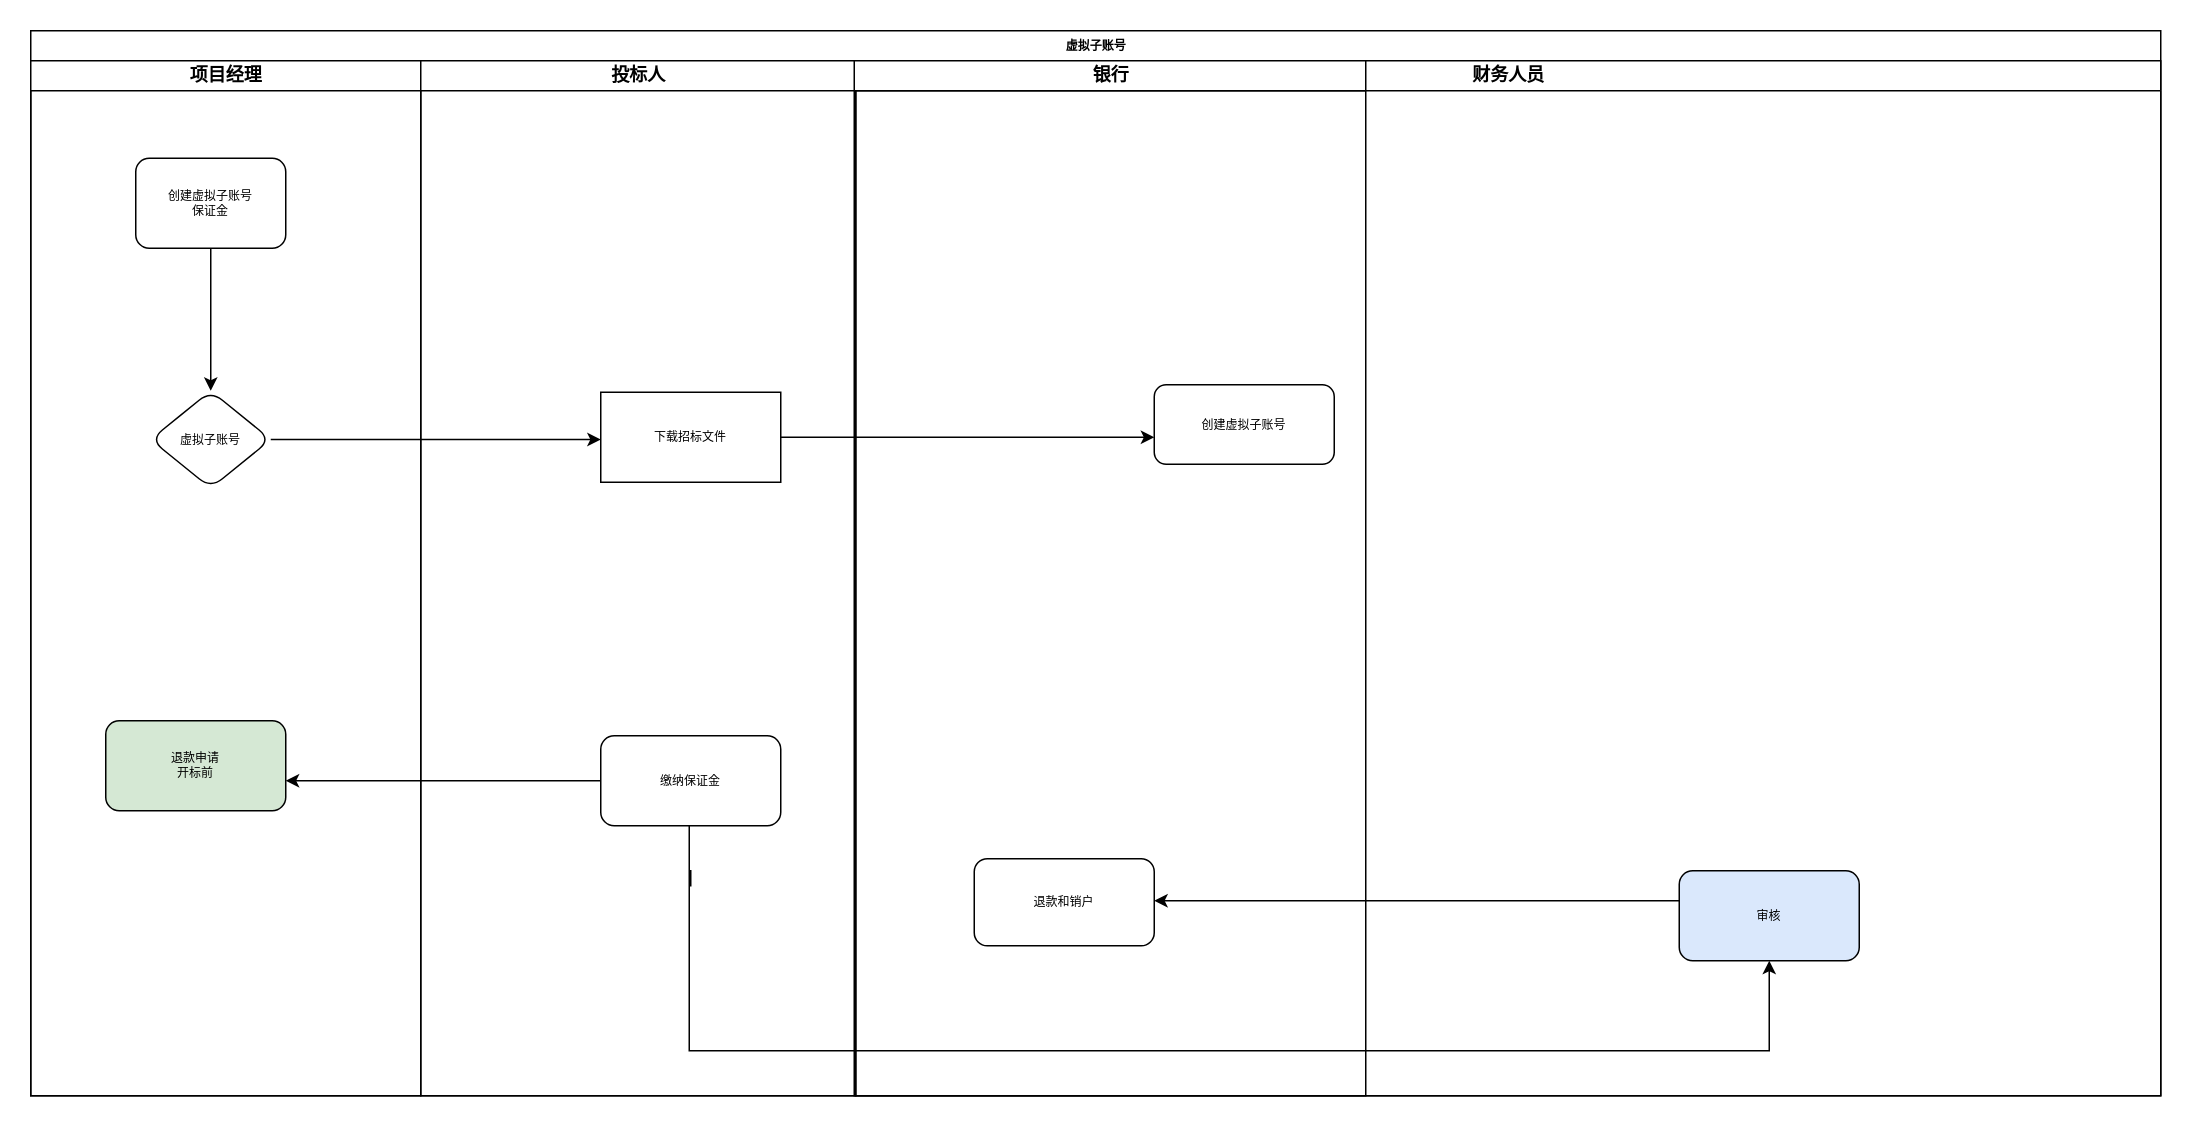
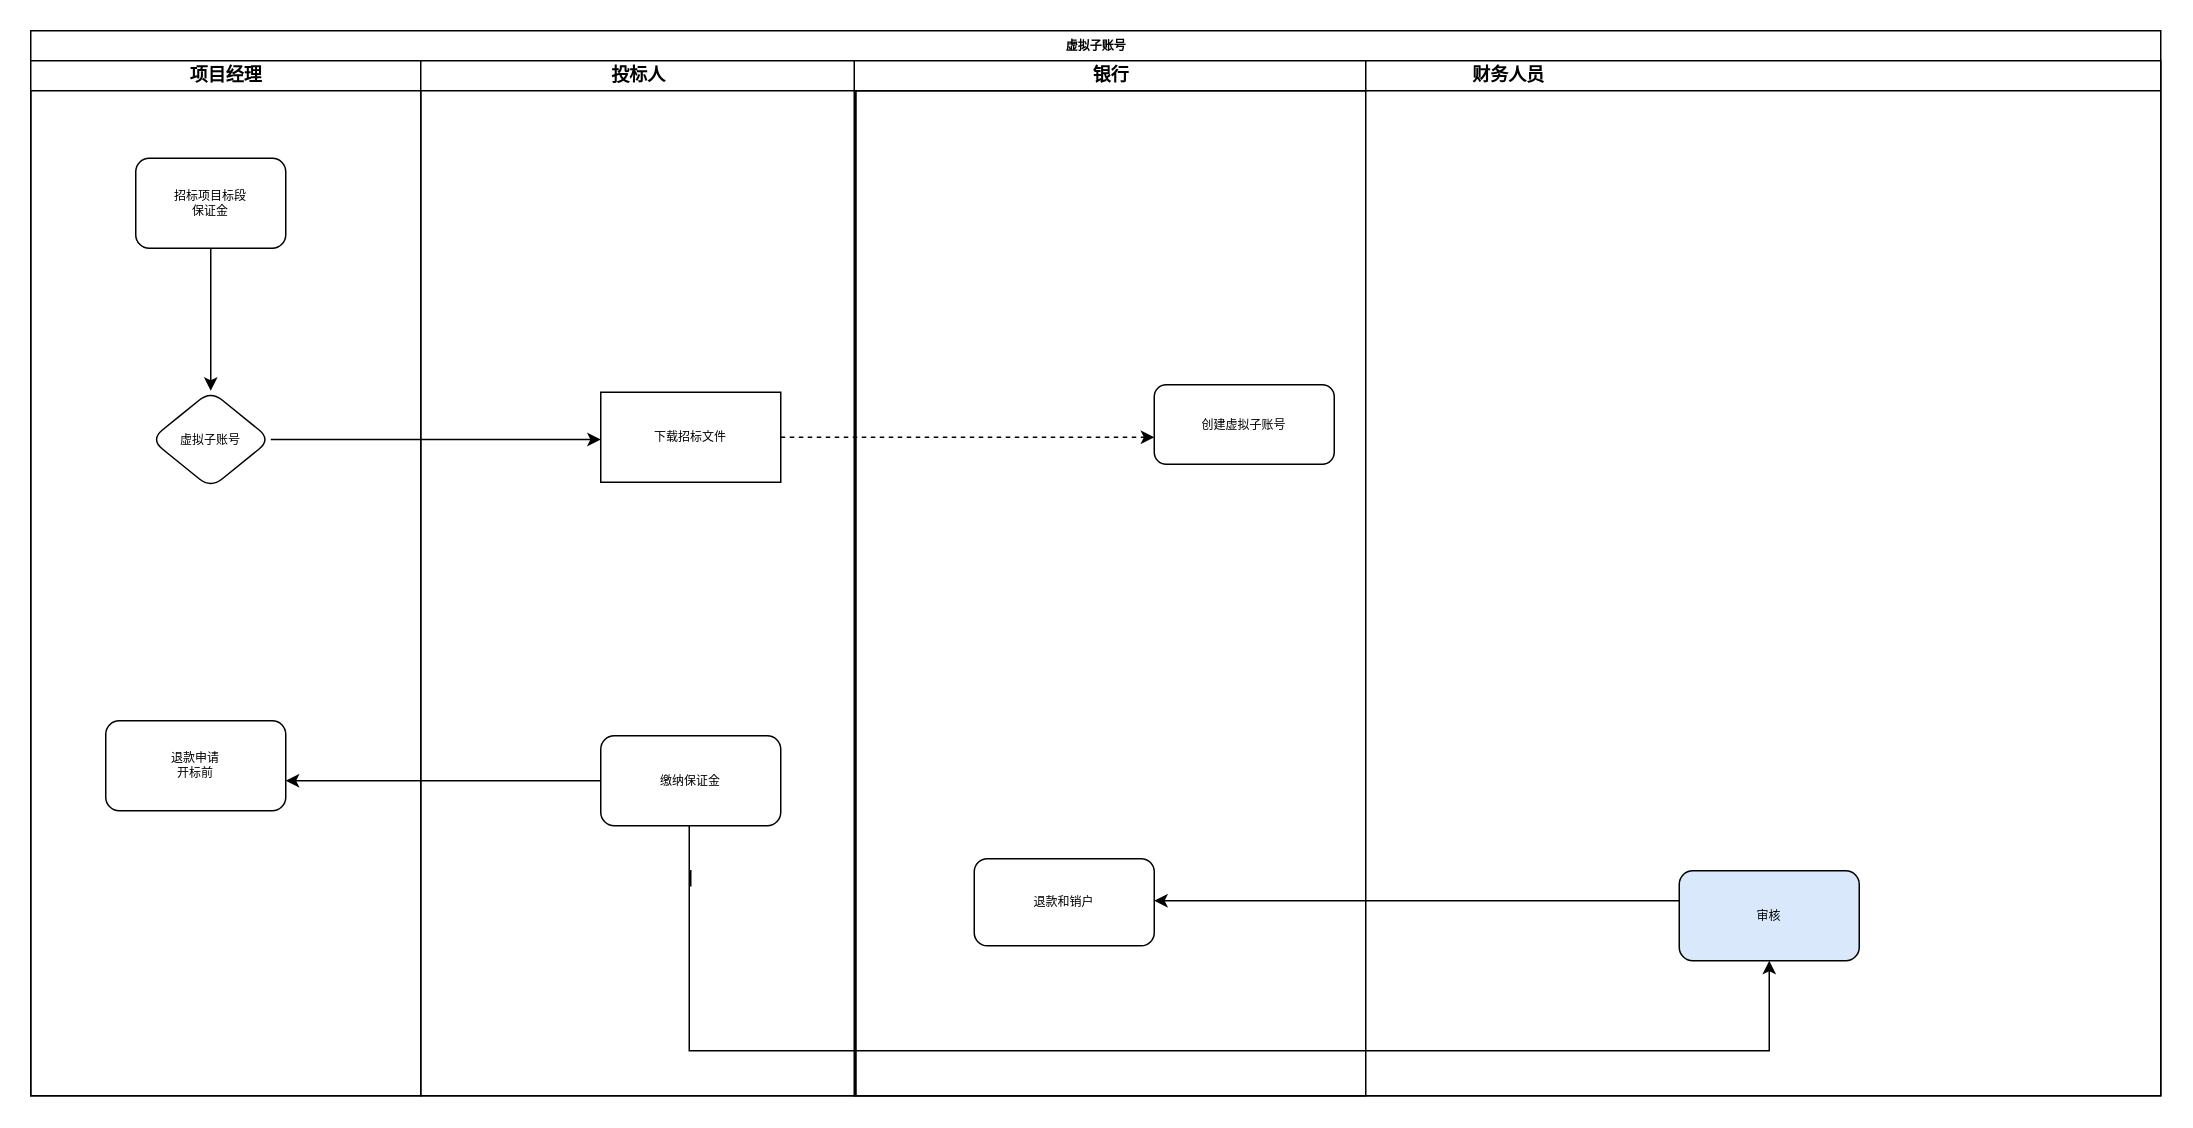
node "创建虚拟子账号 保证金": label "创建虚拟子账号 保证金" -> "招标项目标段 保证金"
edge "下载招标文件" -> "创建虚拟子账号": style solid -> dashed
node "退款申请 开标前": fillcolor #d5e8d4 -> #ffffff
